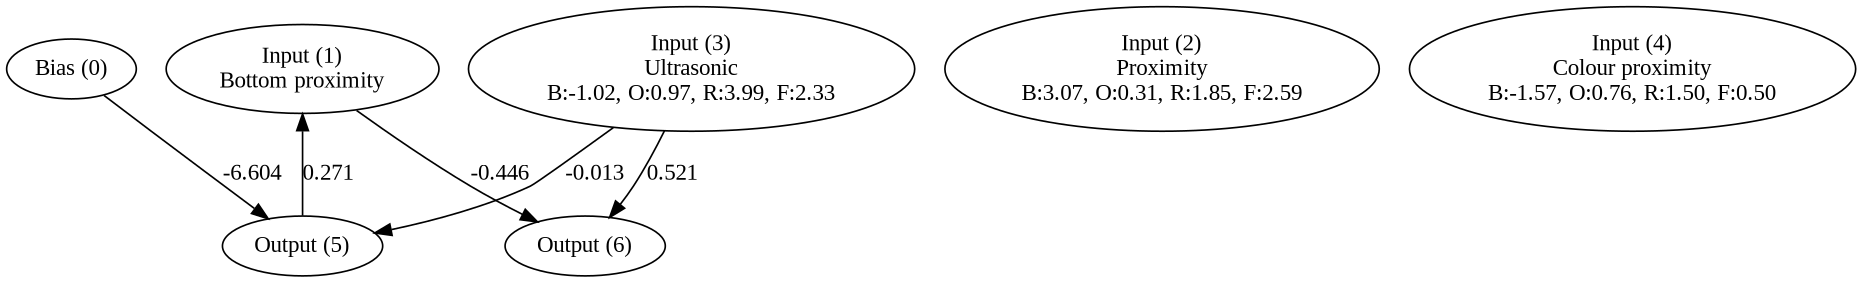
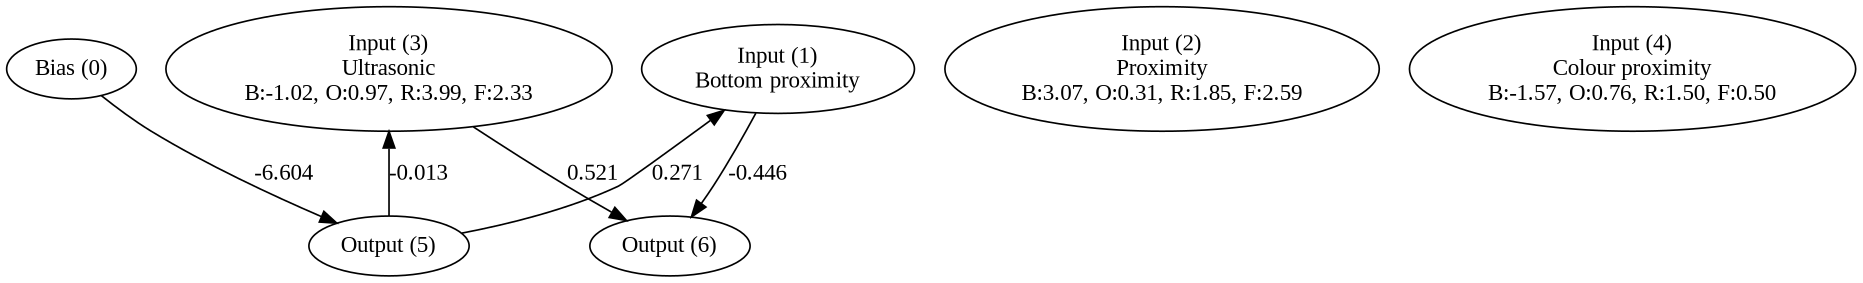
edge "Input (3) Ultrasonic B:-1.02, O:0.97, R:3.99, F:2.33" -> "Output (5)": reversed
